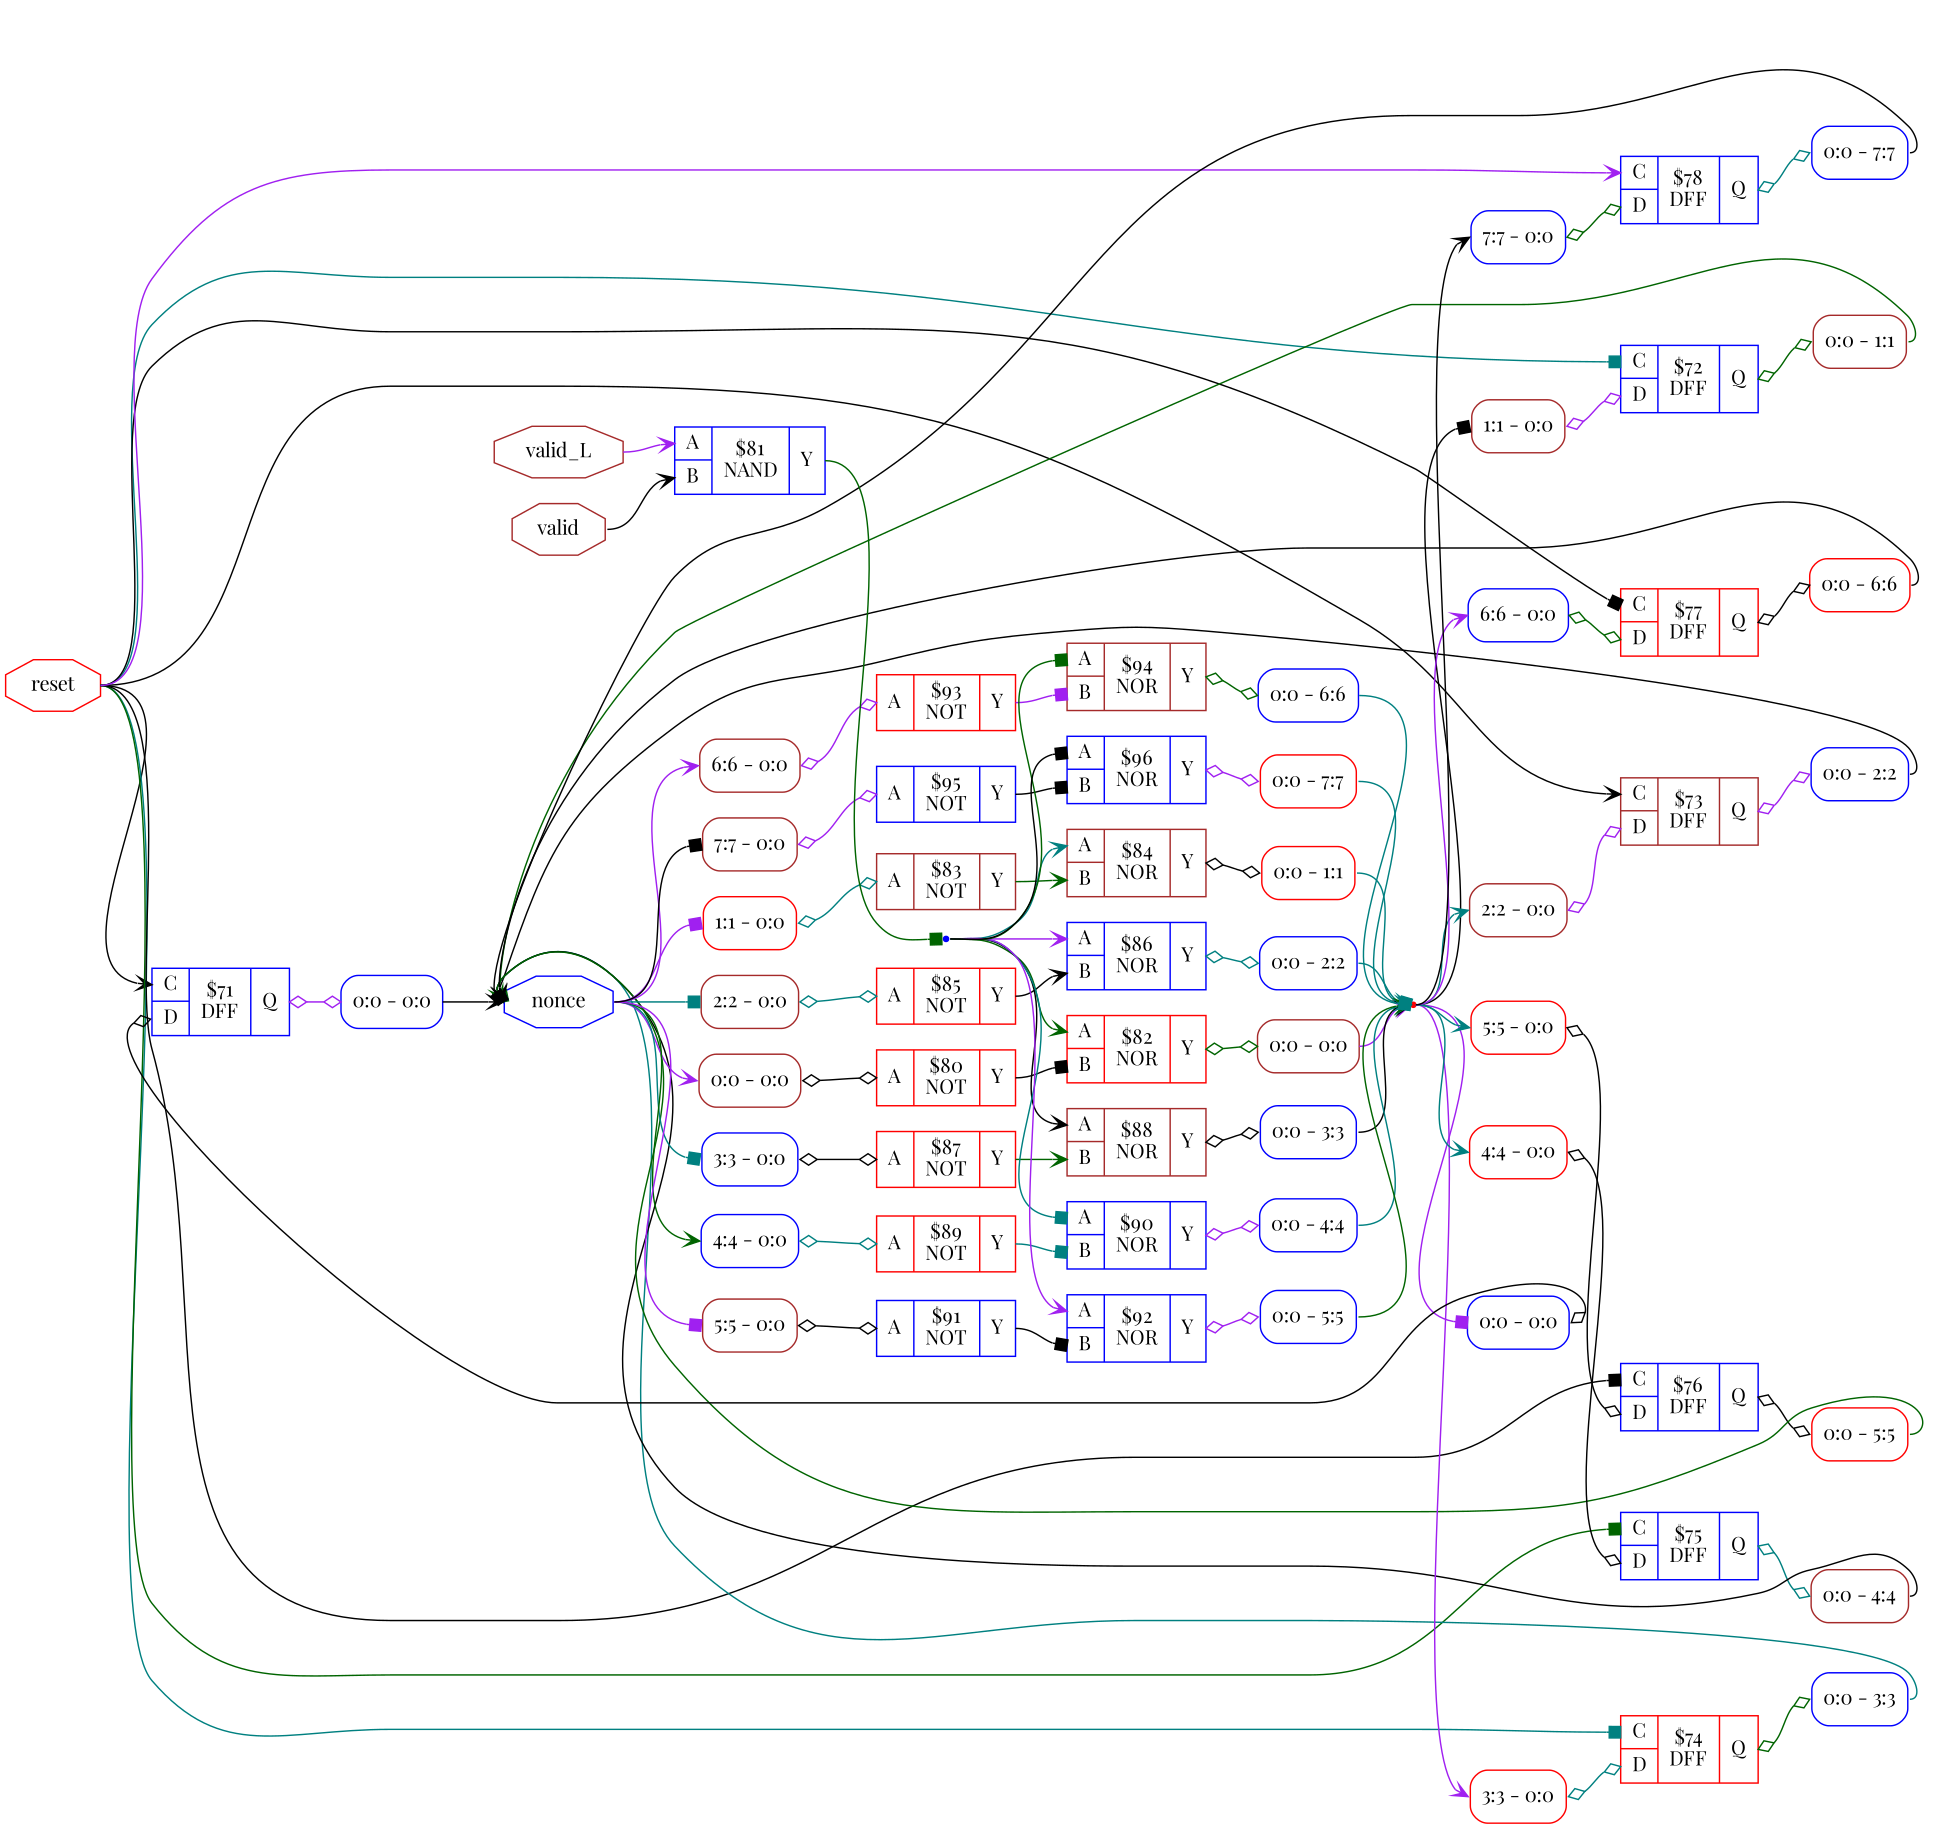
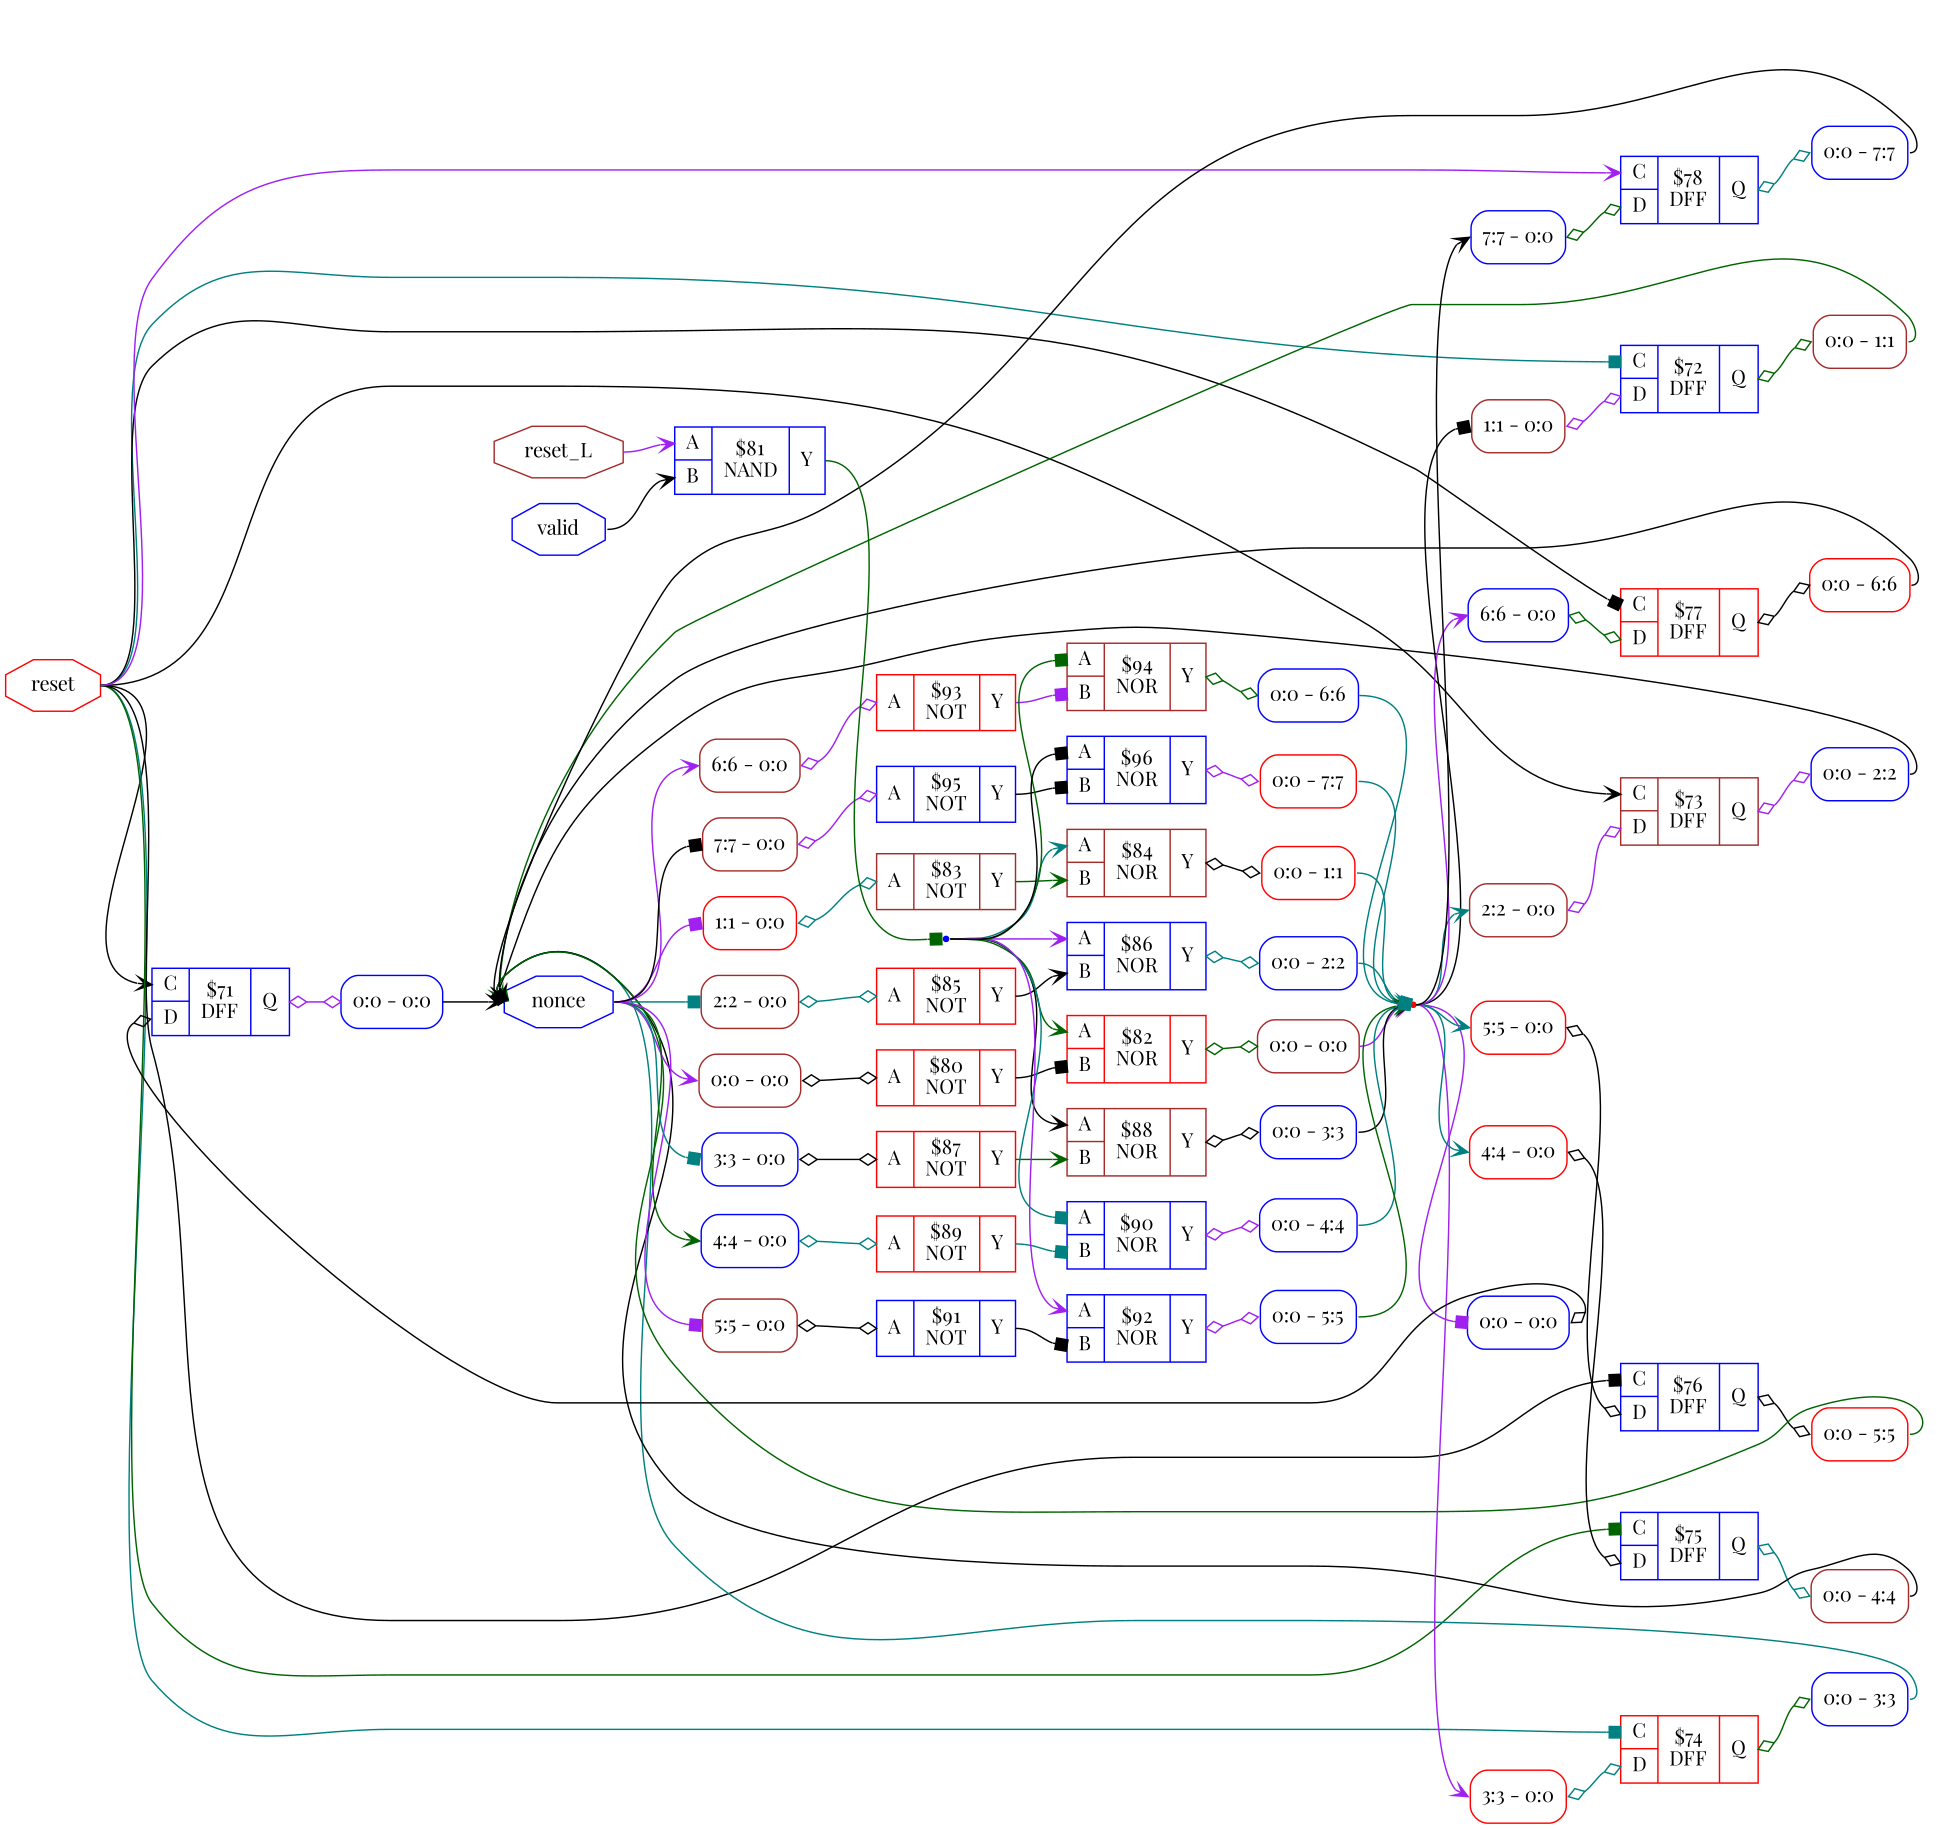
node "valid_L": label "valid_L" -> "reset_L"
node "valid": color brown -> blue
